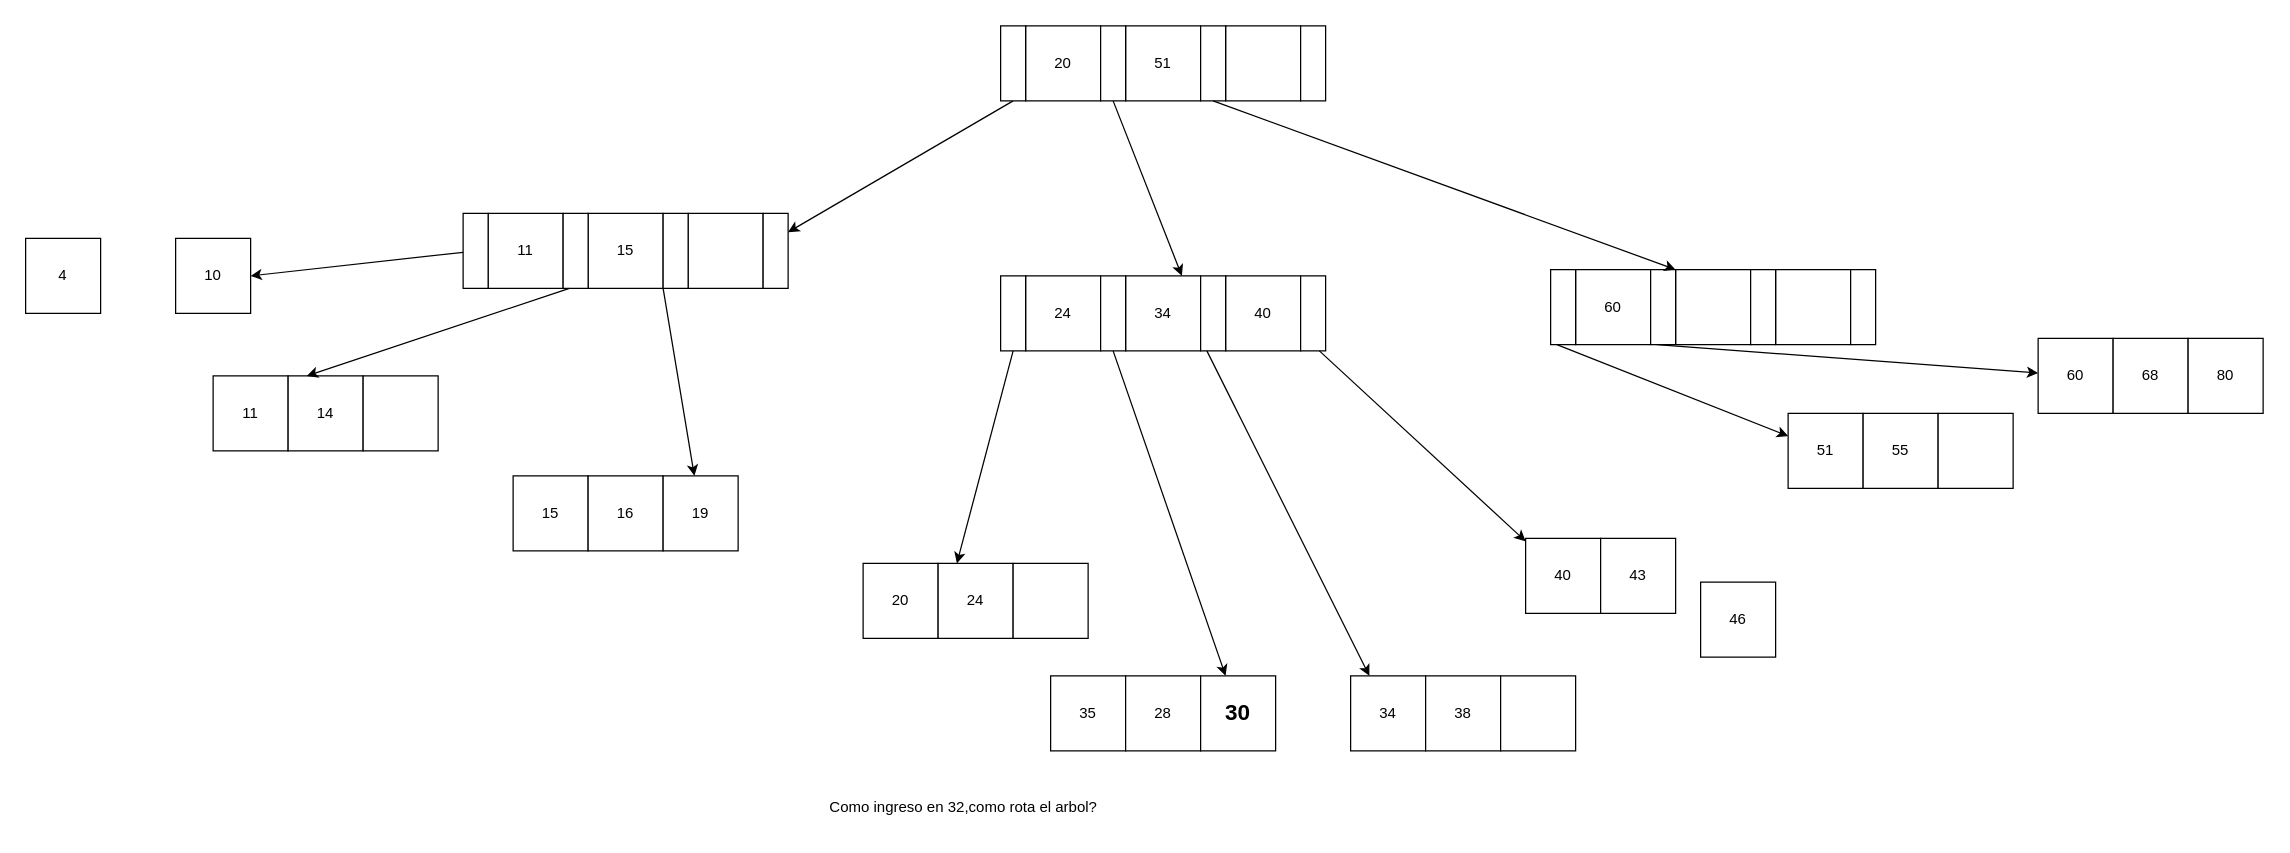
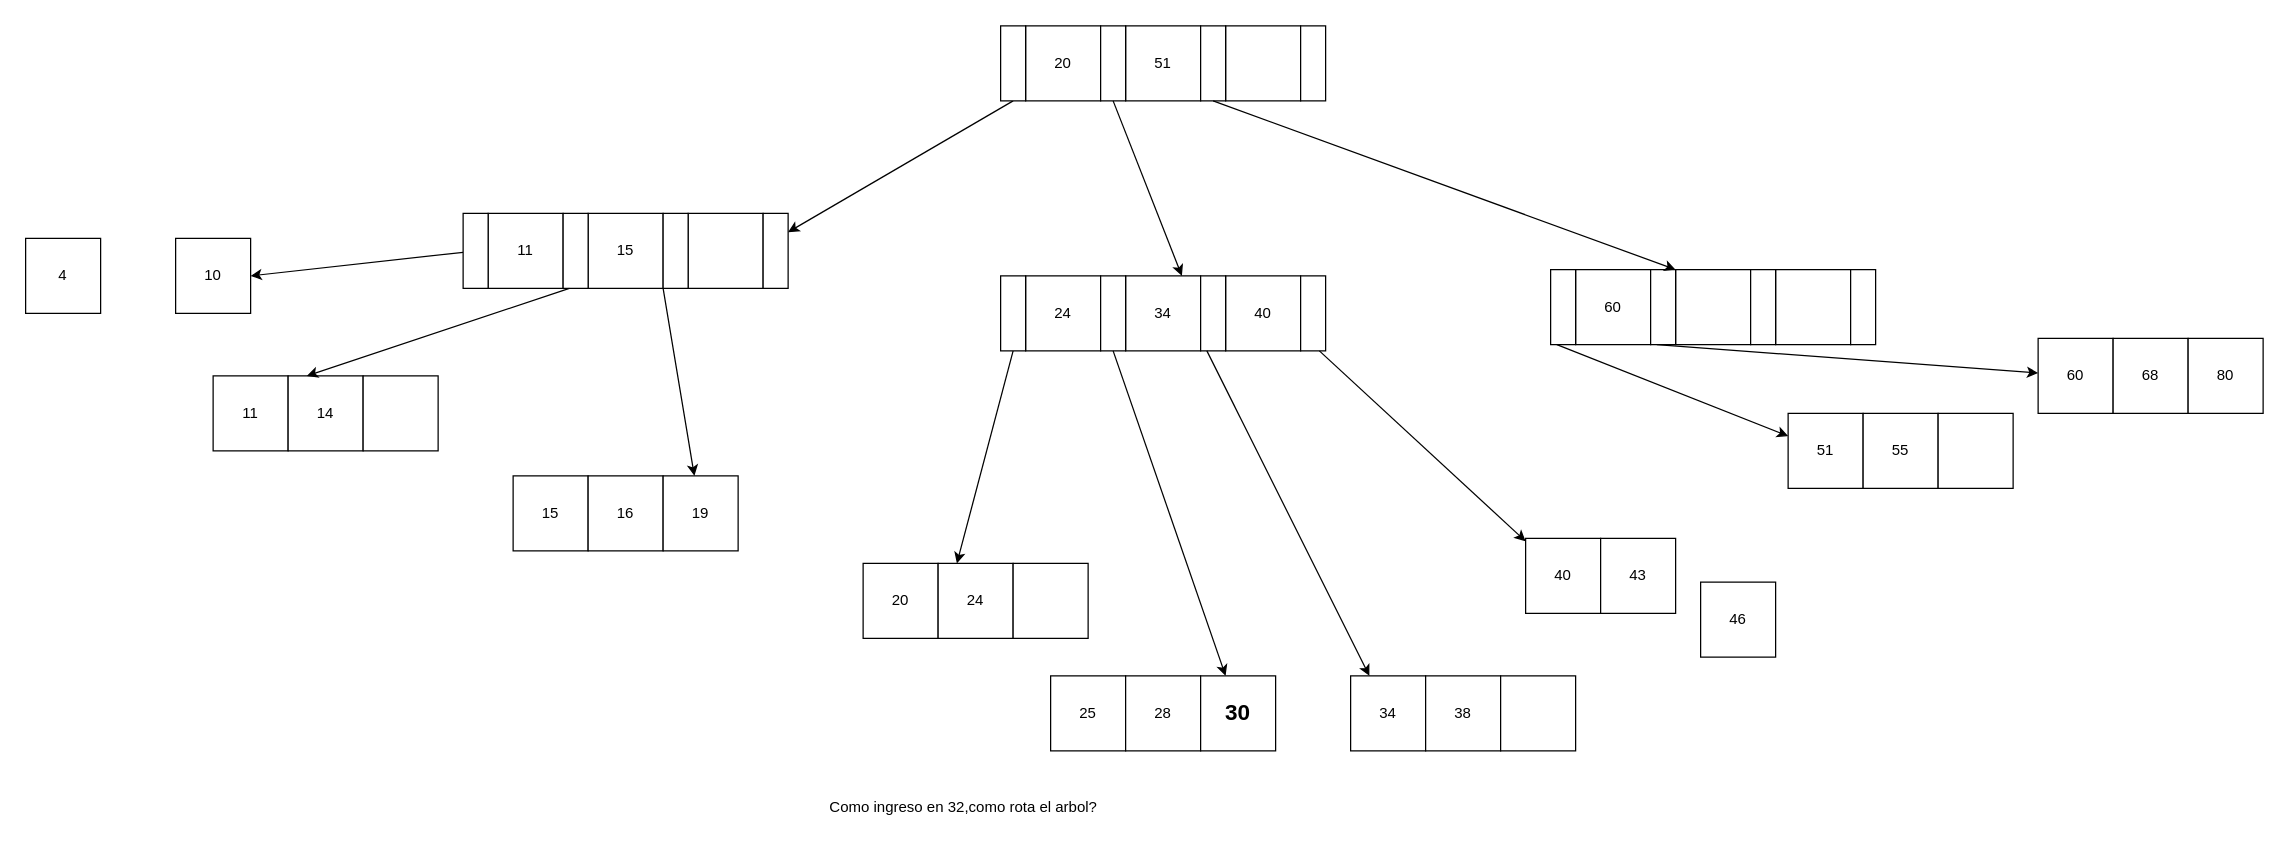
node "35": label "35" -> "25"
